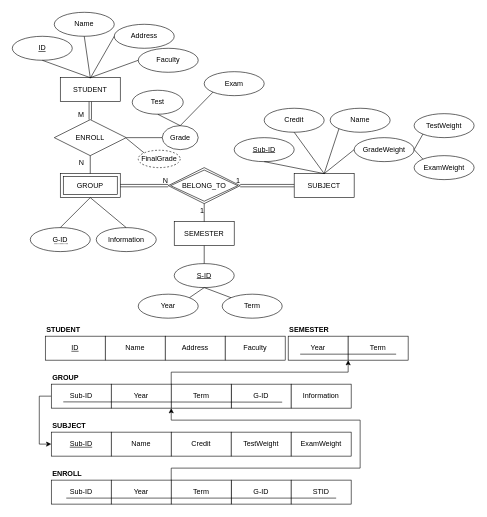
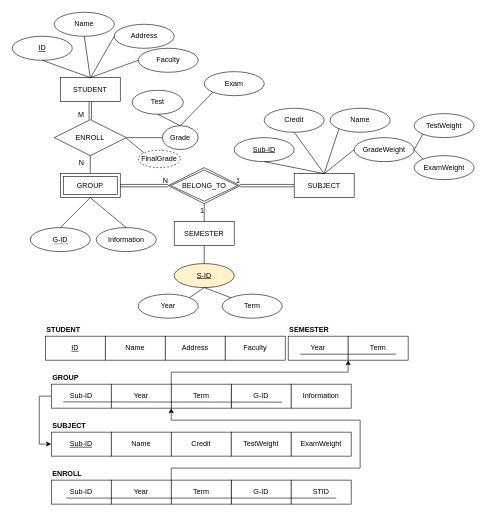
node "S-ID": fillcolor #ffffff -> #fff2cc
